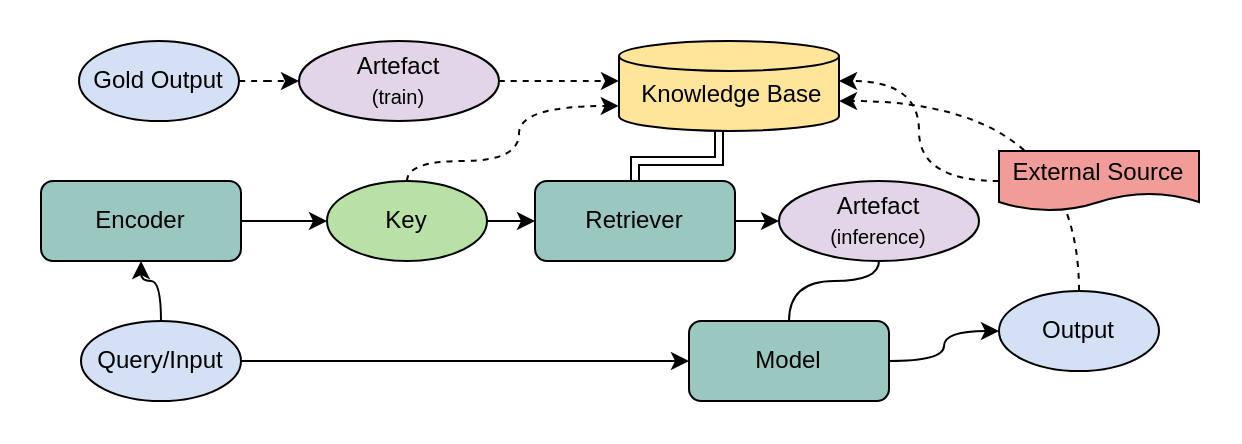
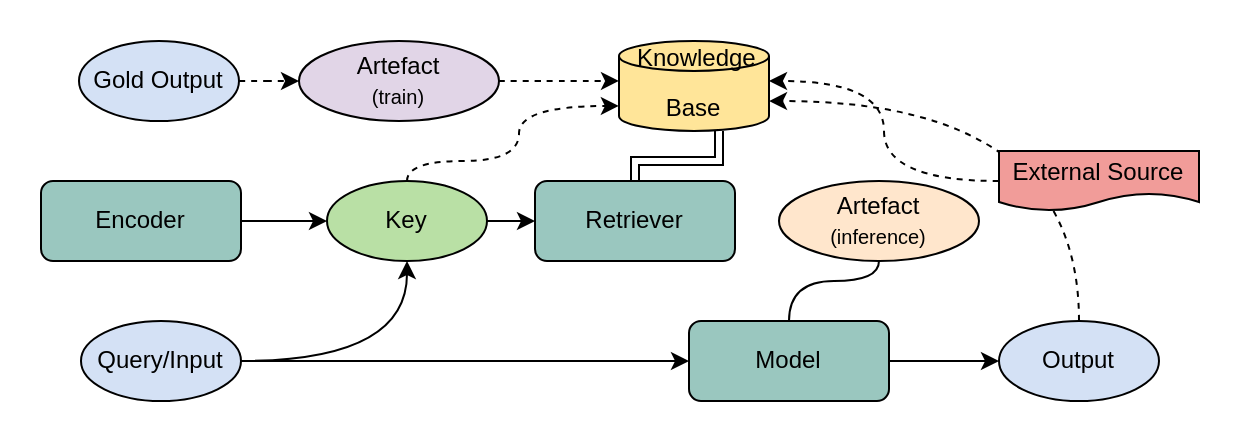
node "Knowledge Base": size 220x90 -> 150x90
edge "Retriever" -> "Artefact (inference)": removed
node "Artefact (inference)": fillcolor #e1d5e7 -> #ffe6cc
edge "Query/Input" -> "Encoder": now "Query/Input" -> "Key"
node "Output": moved (1079, 331) -> (1079, 361)
